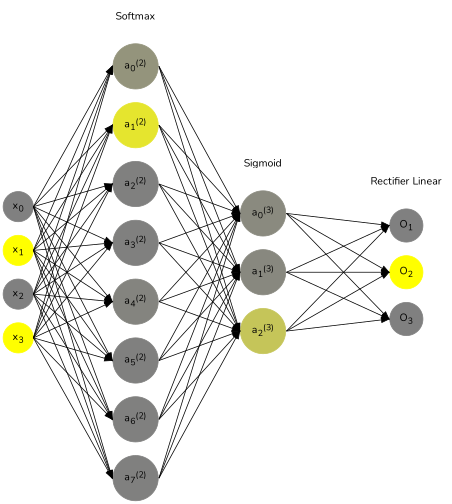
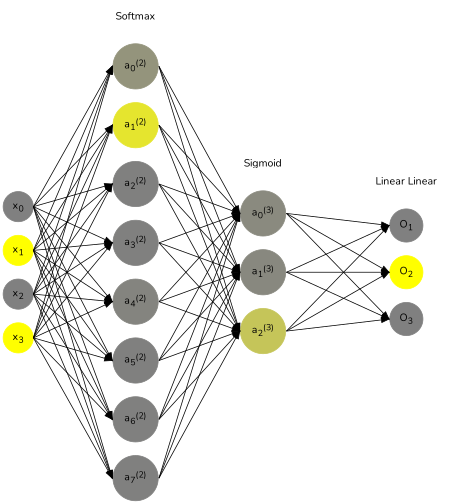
node "Rectifier Linear": label "Rectifier Linear" -> "Linear Linear"
